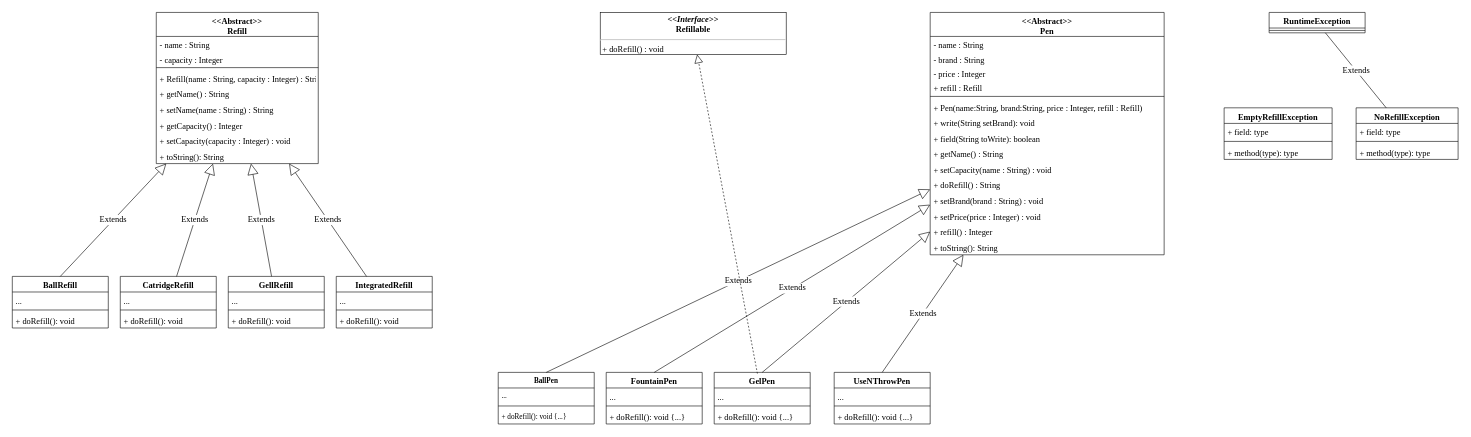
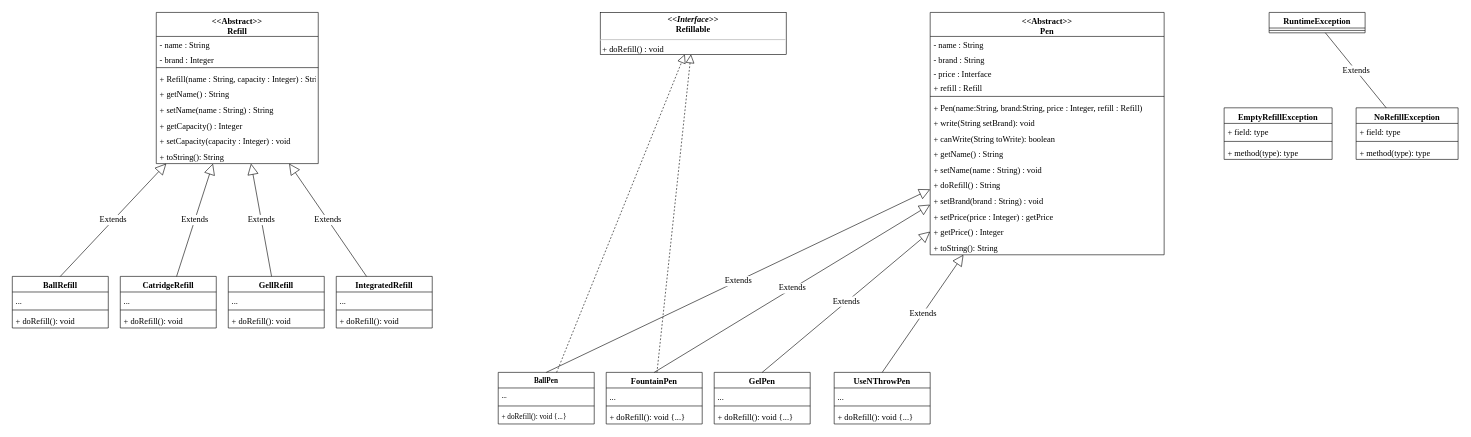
node "- capacity : Integer": label "- capacity : Integer" -> "- brand : Integer"
node "- price : Integer": label "- price : Integer" -> "- price : Interface"
node "+ field(String toWrite): boolean": label "+ field(String toWrite): boolean" -> "+ canWrite(String toWrite): boolean"
node "+ setCapacity(name : String) : void": label "+ setCapacity(name : String) : void" -> "+ setName(name : String) : void"
edge "BallPen" -> "<<Interface>>Refillable + doRefill() : void": added
edge "FountainPen" -> "<<Interface>>Refillable + doRefill() : void": added
edge "GelPen" -> "<<Interface>>Refillable + doRefill() : void": removed
node "+ setPrice(price : Integer) : void": label "+ setPrice(price : Integer) : void" -> "+ setPrice(price : Integer) : getPrice"
node "+ refill() : Integer": label "+ refill() : Integer" -> "+ getPrice() : Integer"
